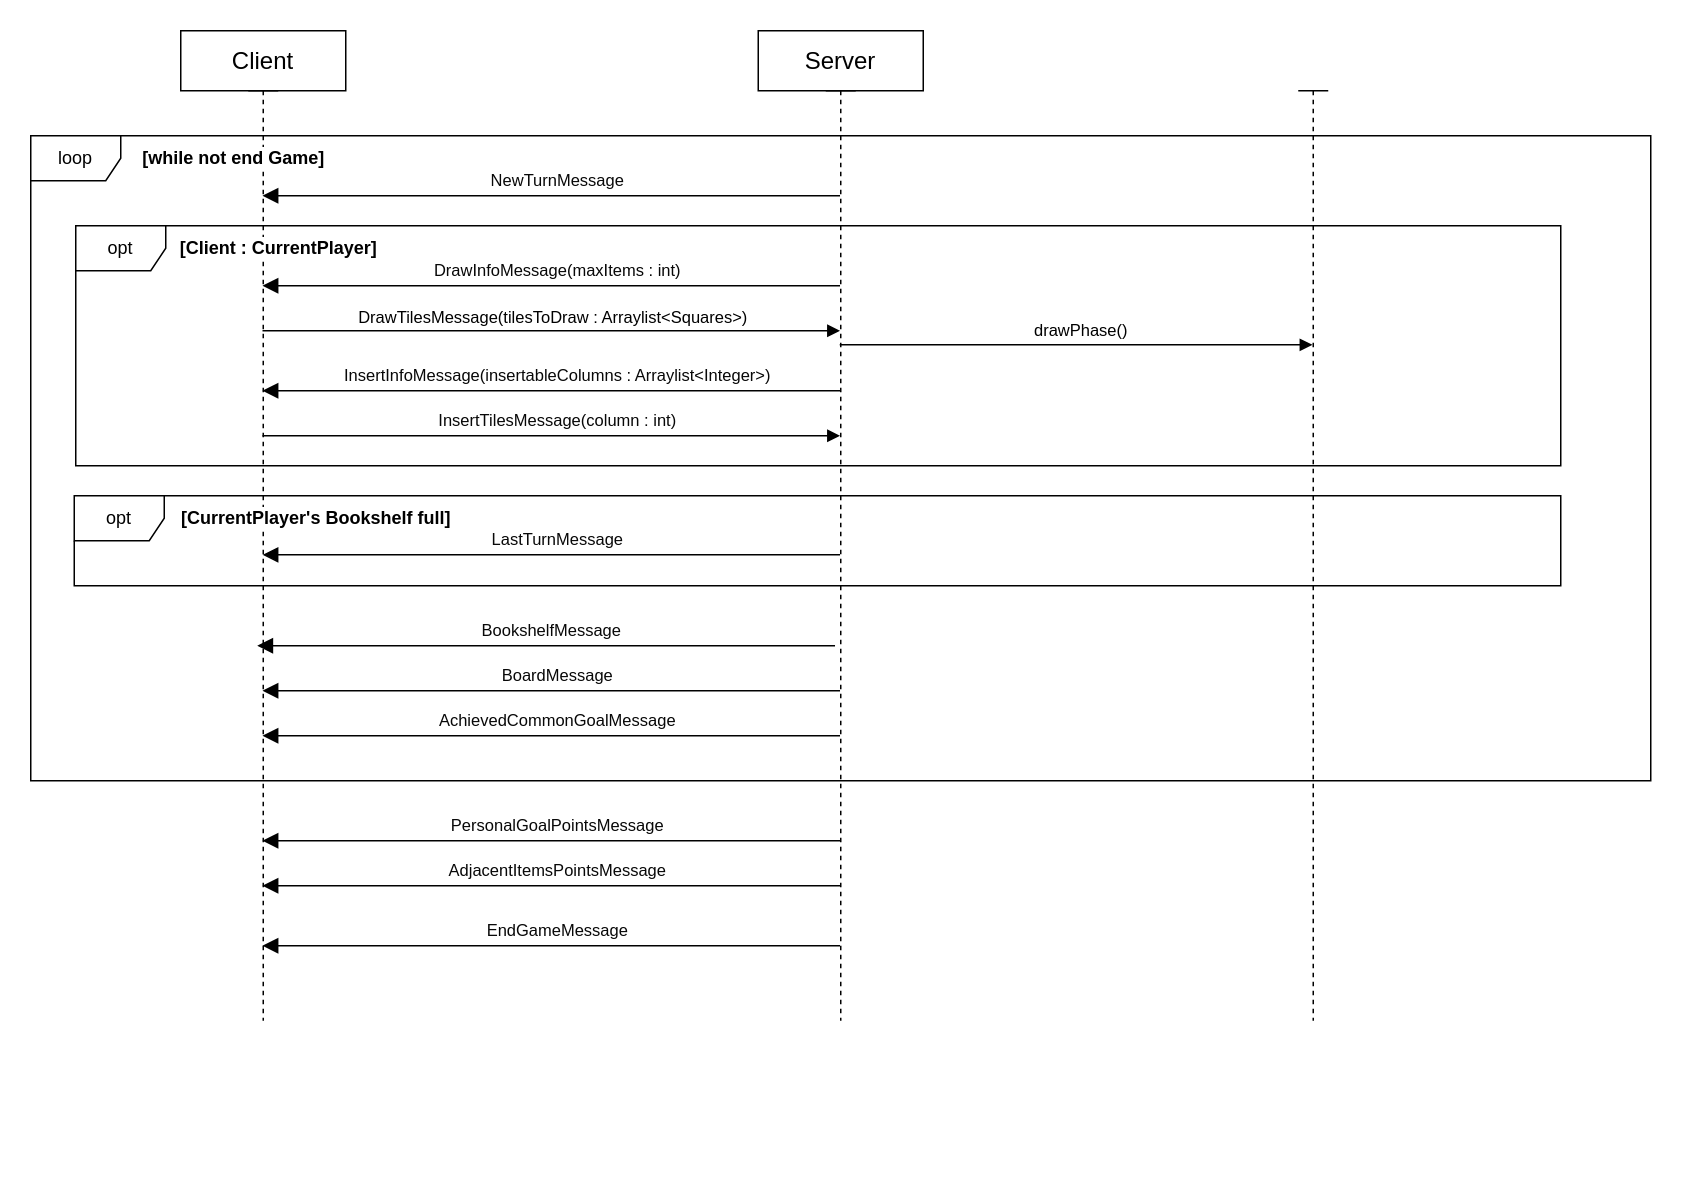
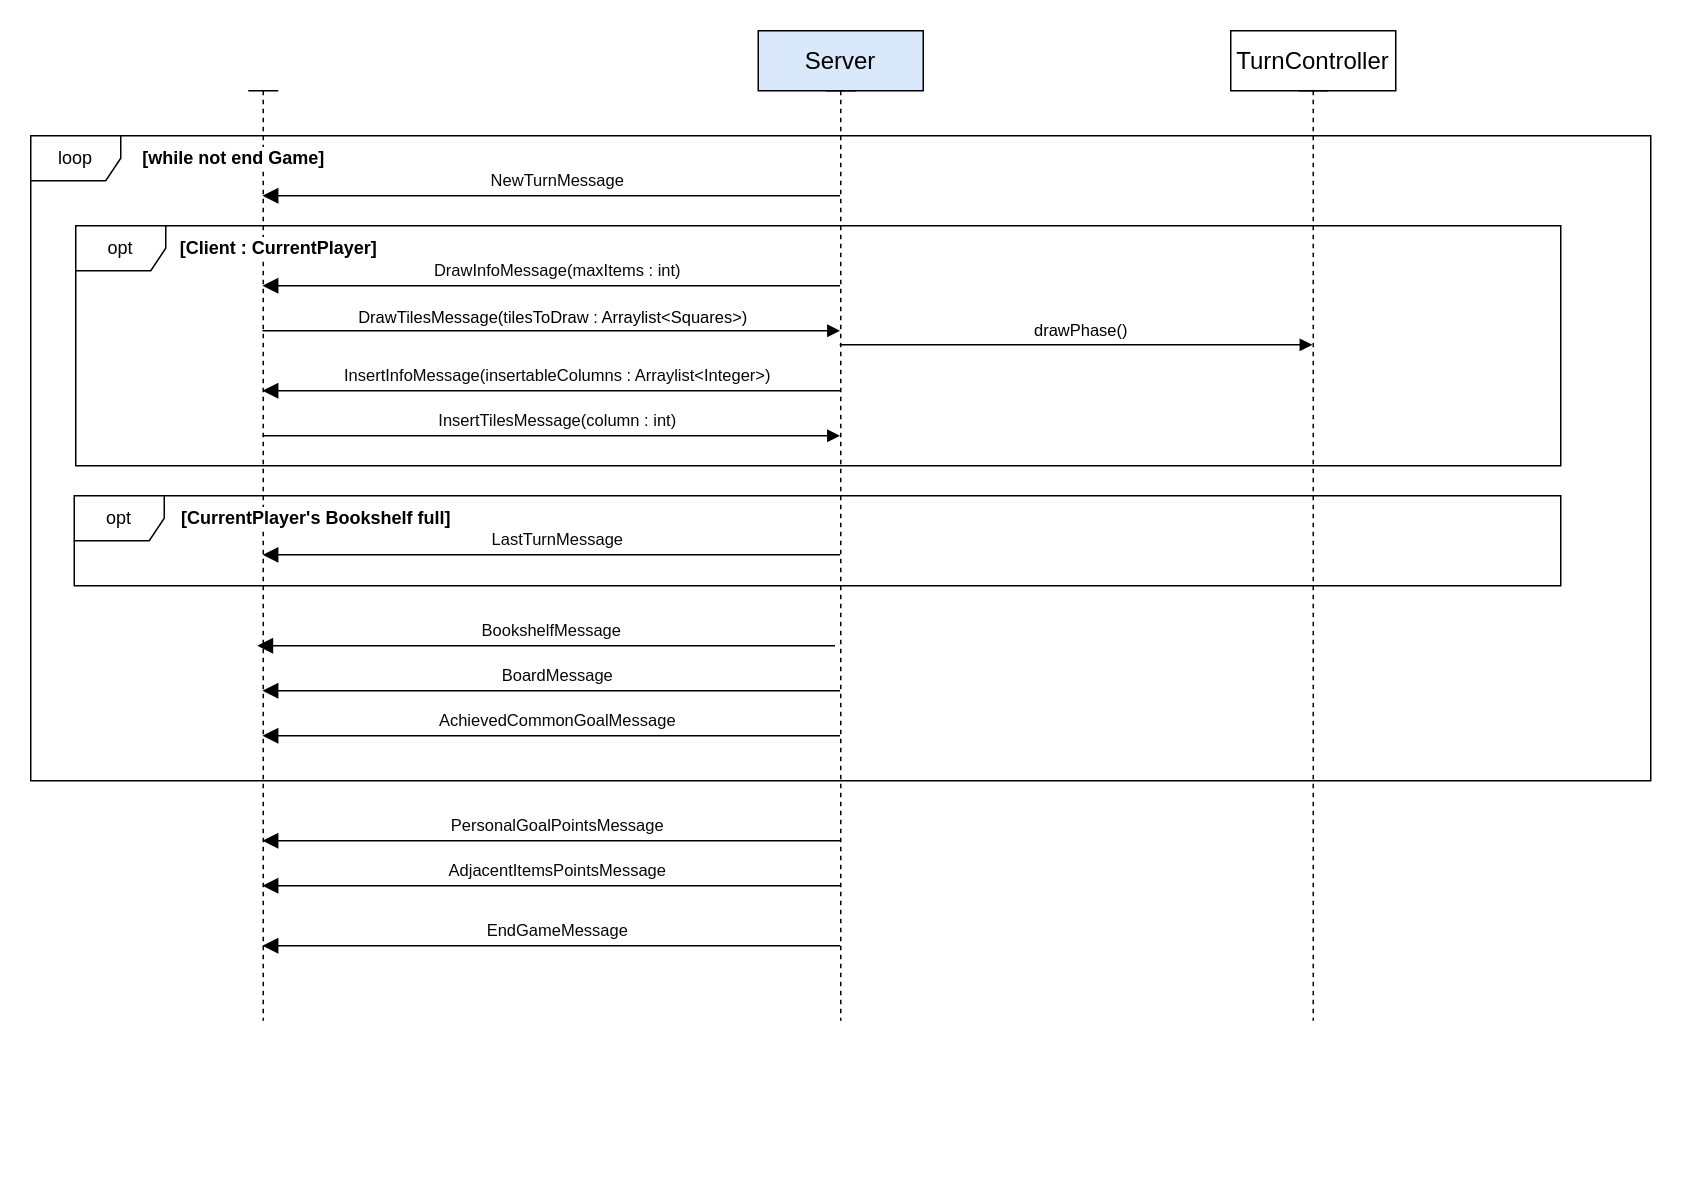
node "Client": removed
node "Server": fillcolor #ffffff -> #dae8fc
node "TurnController": added
